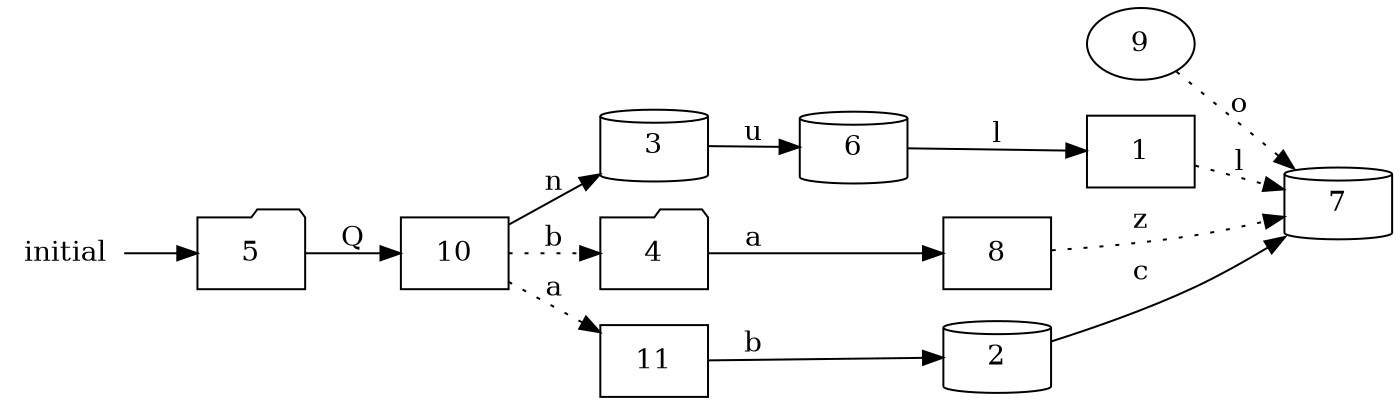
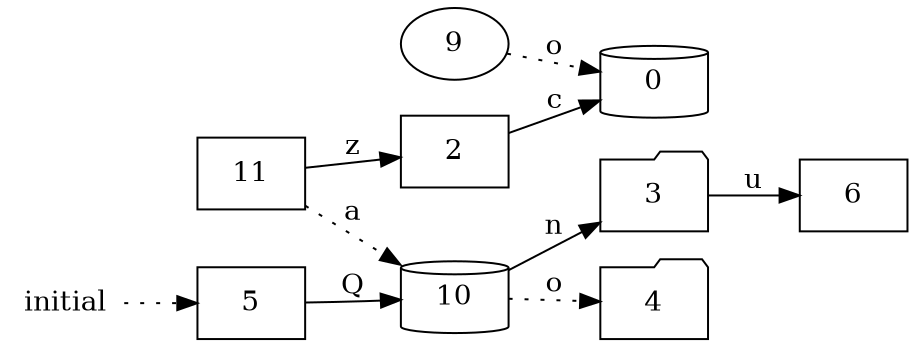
node "3": shape cylinder -> folder
node "6": shape cylinder -> box
node "1": removed
node "7": label "7" -> "0"
edge "10" -> "4": label "b" -> "o"
edge "initial" -> "5": style solid -> dotted
node "5": shape folder -> box
node "10": shape box -> cylinder
node "8": removed
edge "10" -> "11": reversed
edge "11" -> "2": label "b" -> "z"
node "2": shape cylinder -> box
